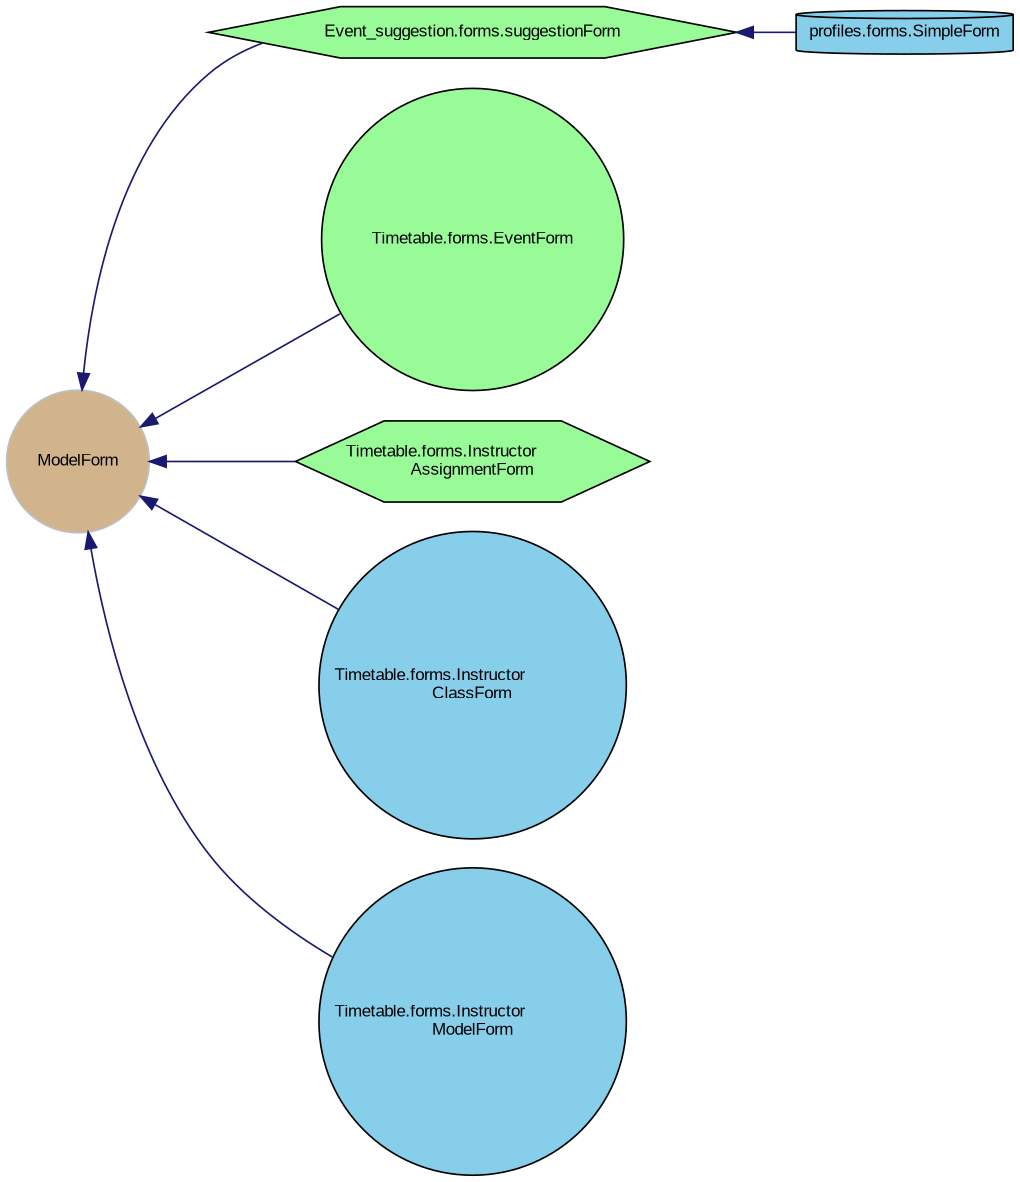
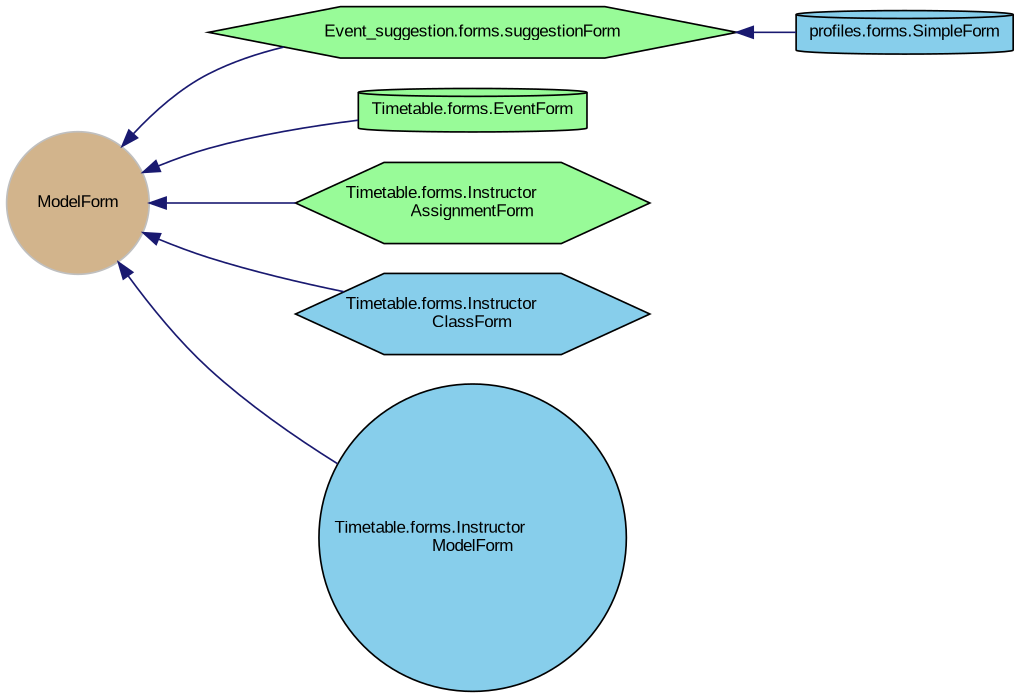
node "Timetable.forms.EventForm": shape circle -> cylinder
node "Timetable.forms.Instructor ClassForm": shape circle -> hexagon
